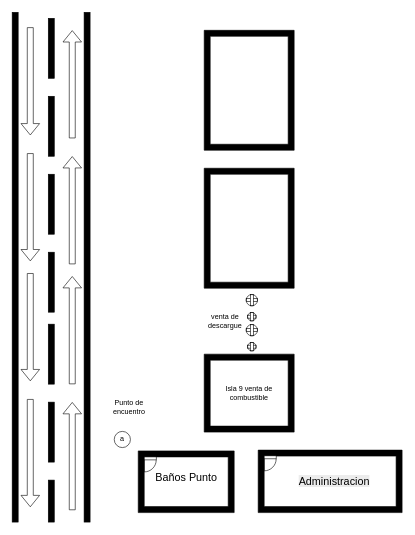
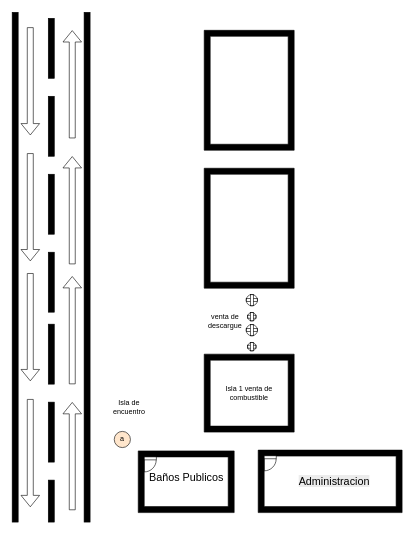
node "Isla 9 venta de combustible": label "Isla 9 venta de combustible" -> "Isla 1 venta de combustible"
node "Punto de encuentro": label "Punto de encuentro" -> "Isla de encuentro"
node "a": fillcolor #ffffff -> #ffe6cc
node "Baños Punto": label "Baños Punto" -> "Baños Publicos"
